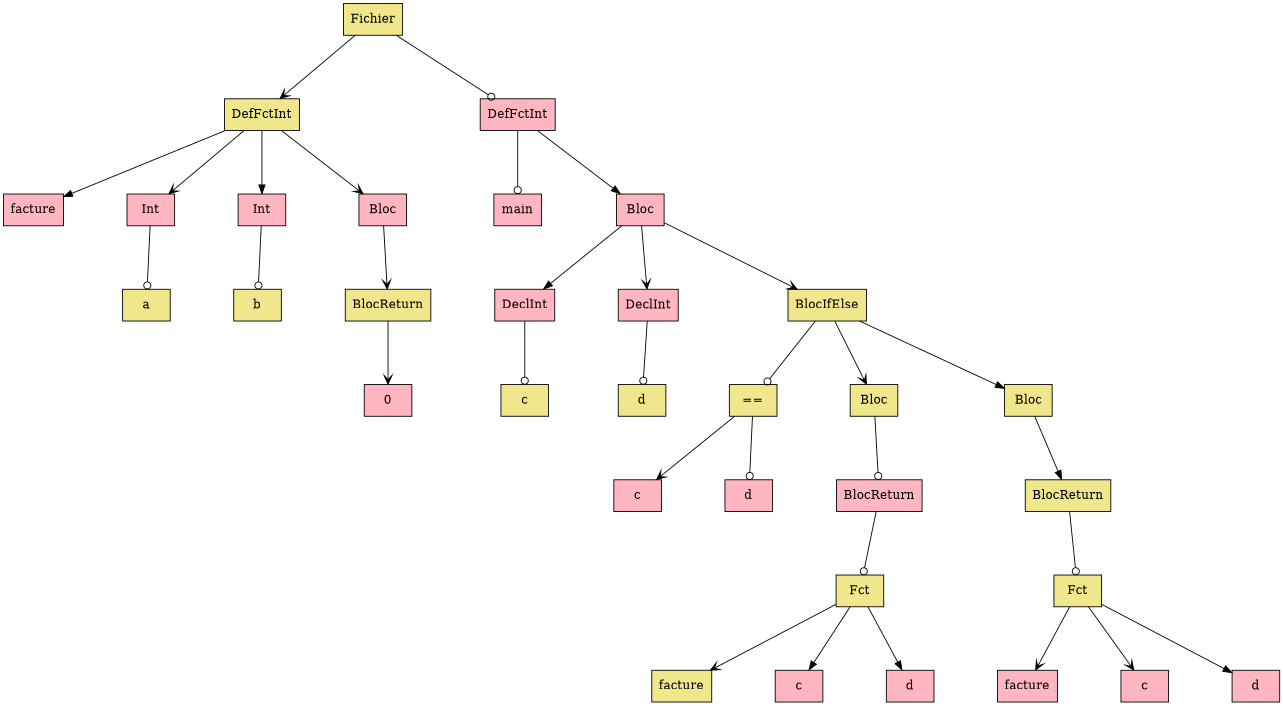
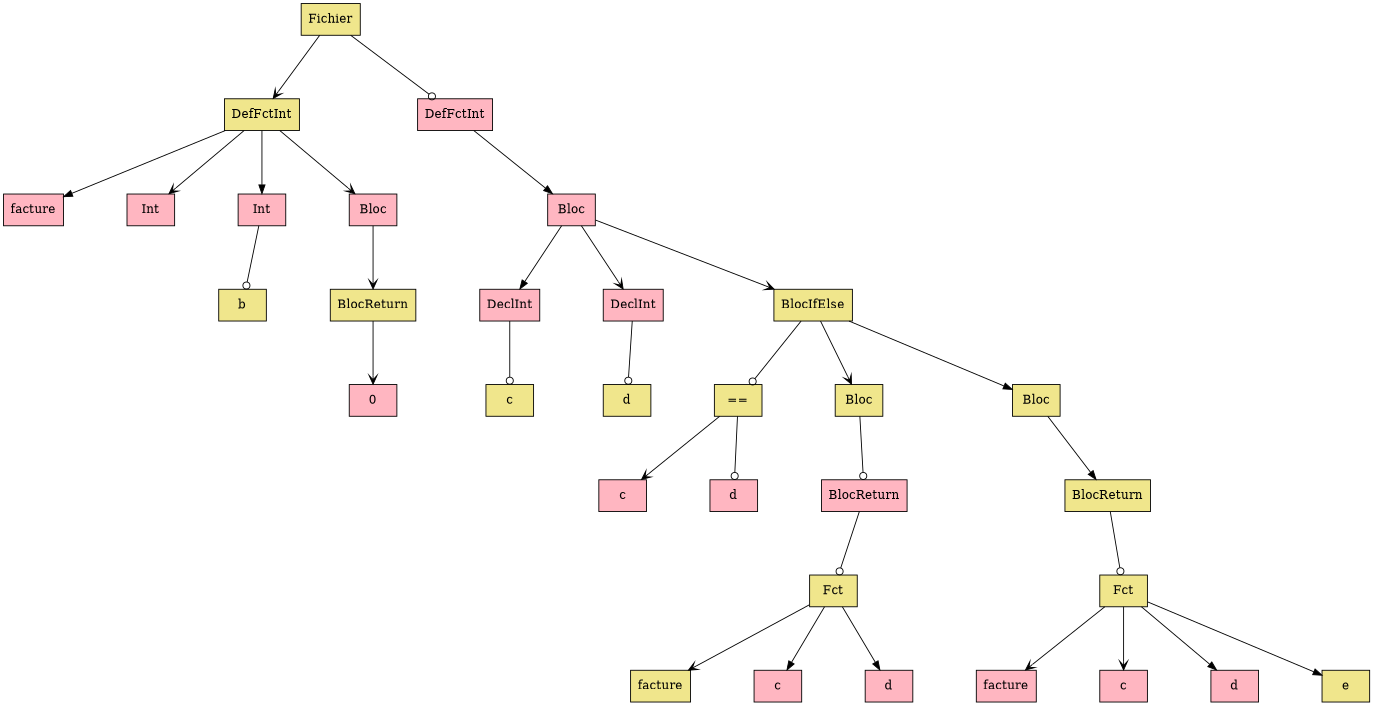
node "main": removed
node "a": removed
node "e": added
